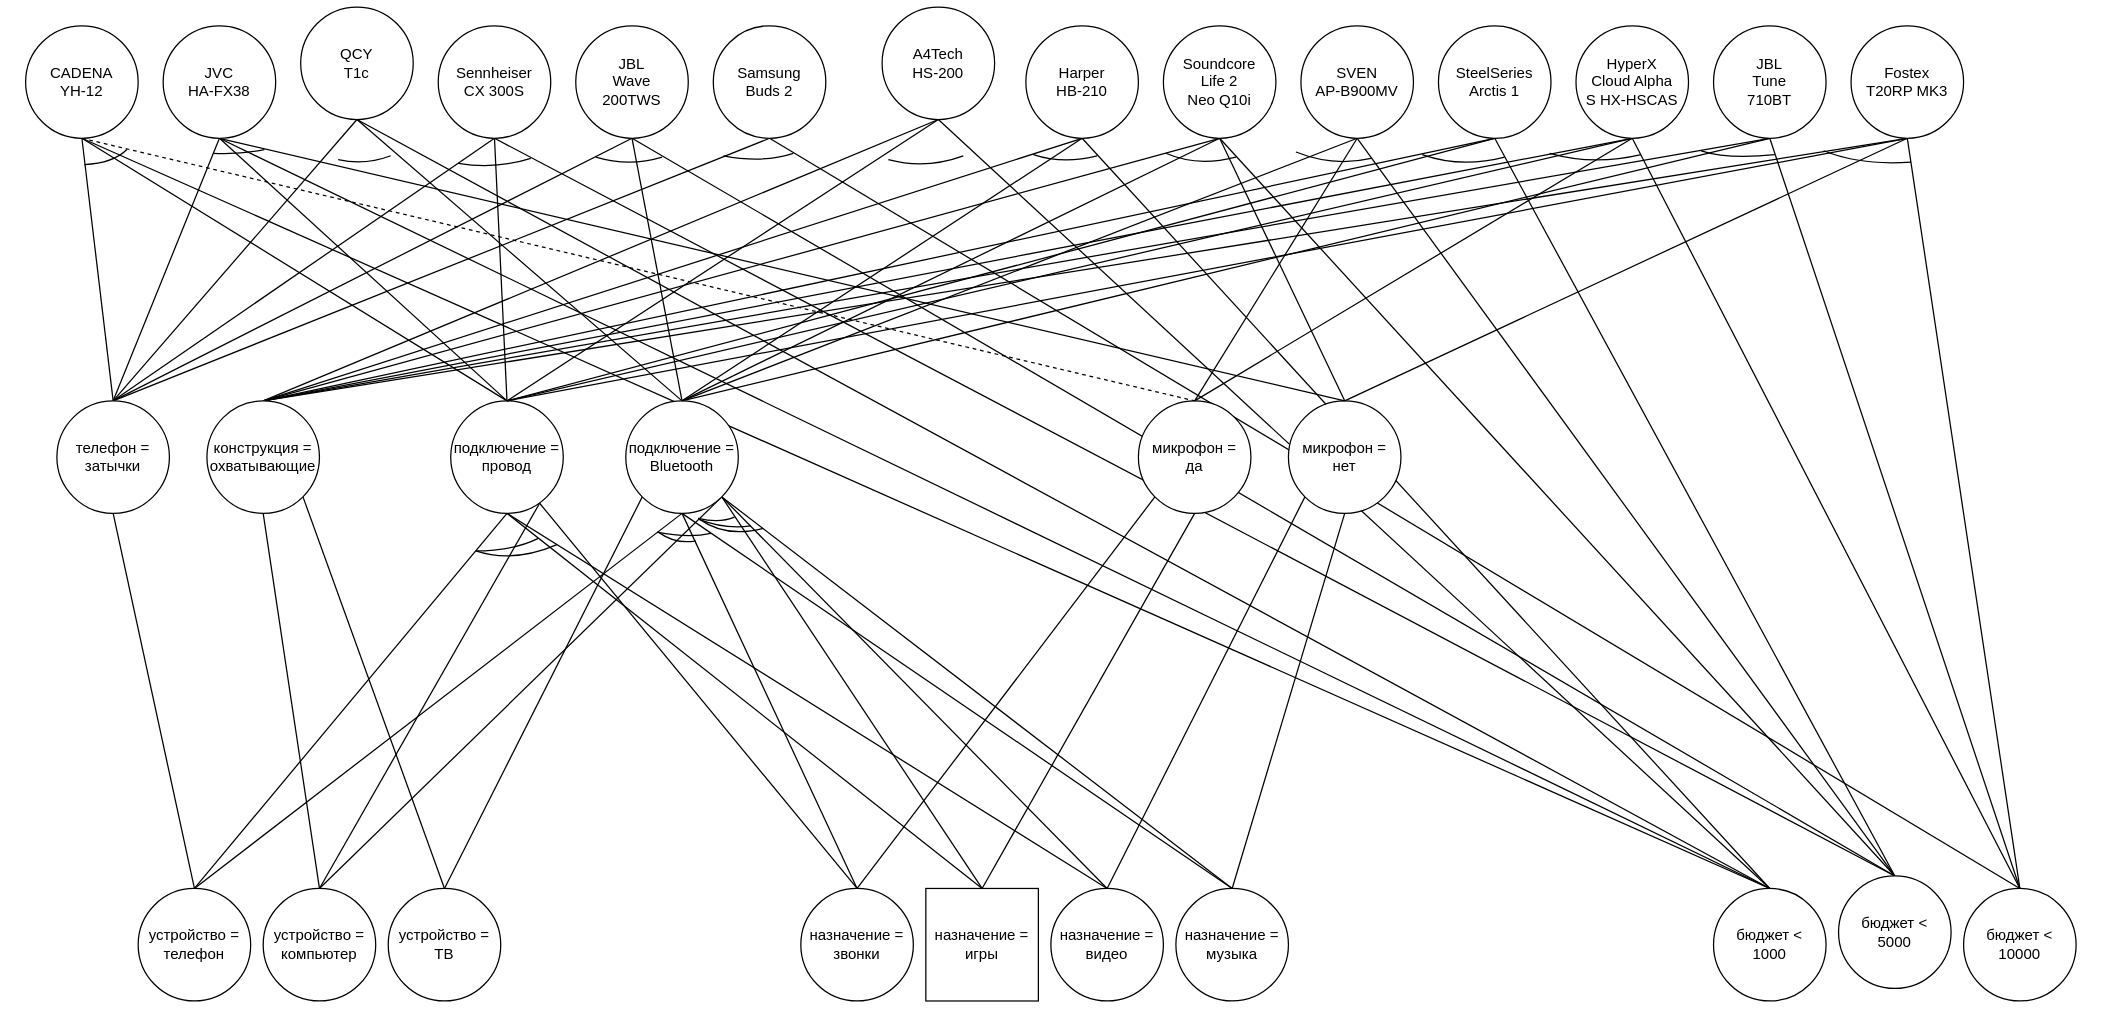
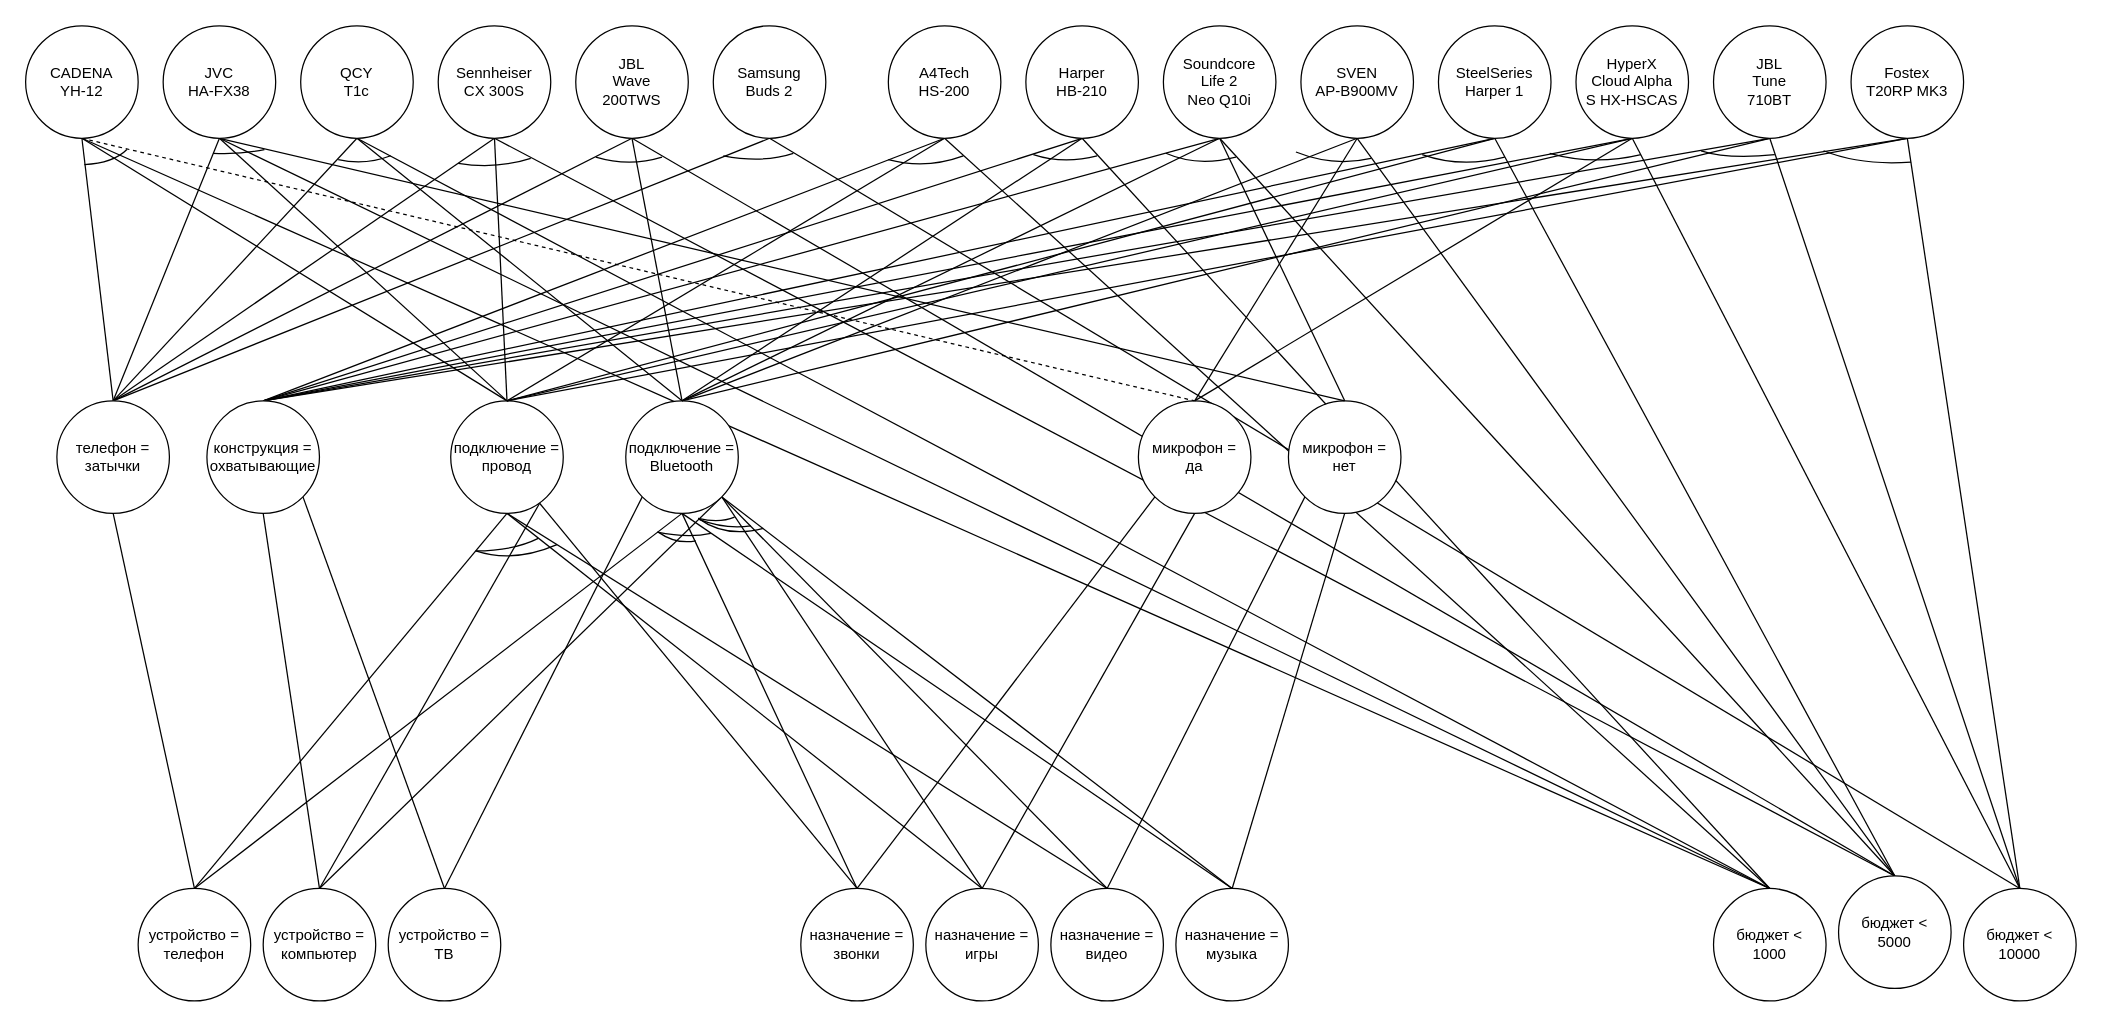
node "QCY T1c": moved (357, 63) -> (357, 82)
node "A4Tech HS-200": moved (938, 63) -> (944, 82)
node "SteelSeries Arctis 1": label "SteelSeries Arctis 1" -> "SteelSeries Harper 1"
edge "Fostex T20RP MK3" -- "микрофон = нет": removed
node "назначение = игры": shape rectangle -> ellipse
